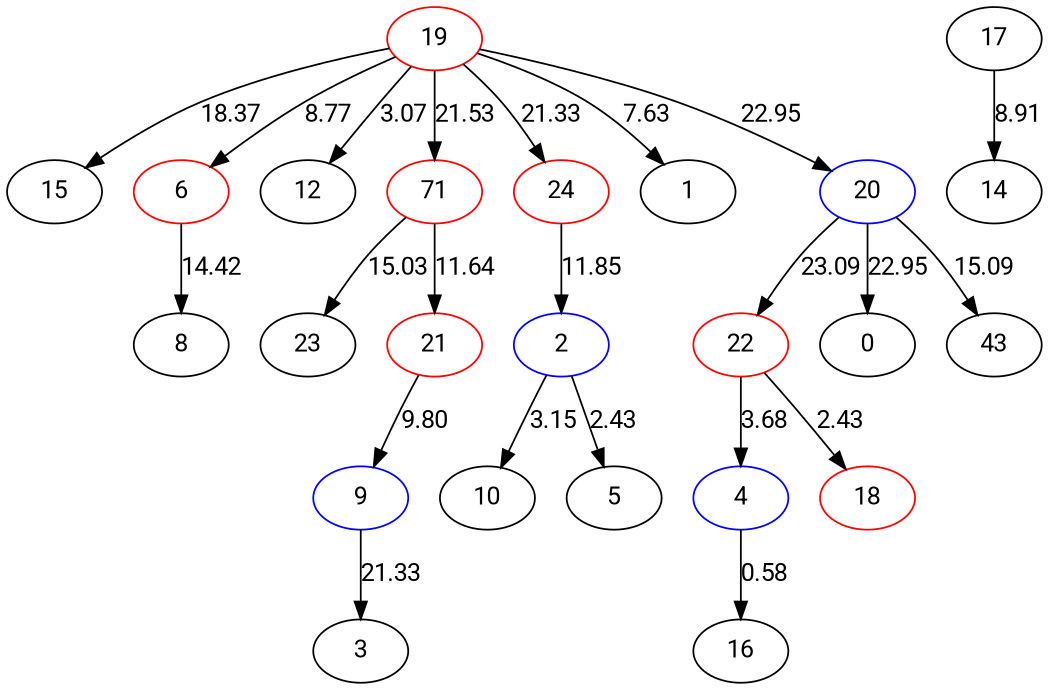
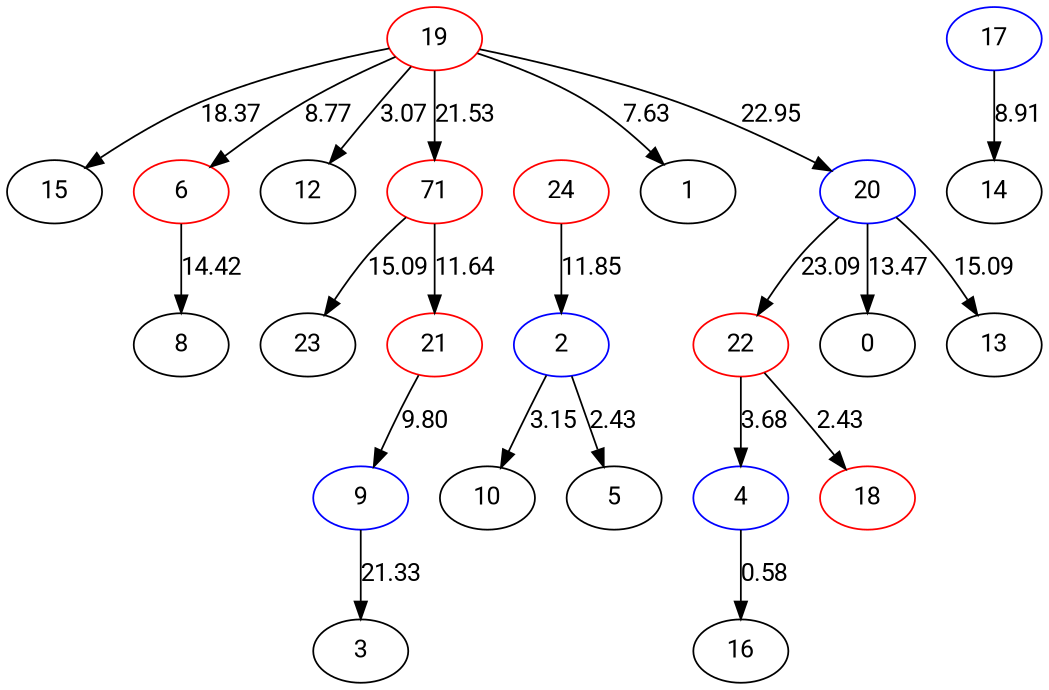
node "17": color black -> blue
edge "19" -> "24": removed, label "21.33"
edge "71" -> "23": label "15.03" -> "15.09"
edge "20" -> "0": label "22.95" -> "13.47"
node "43": label "43" -> "13"
